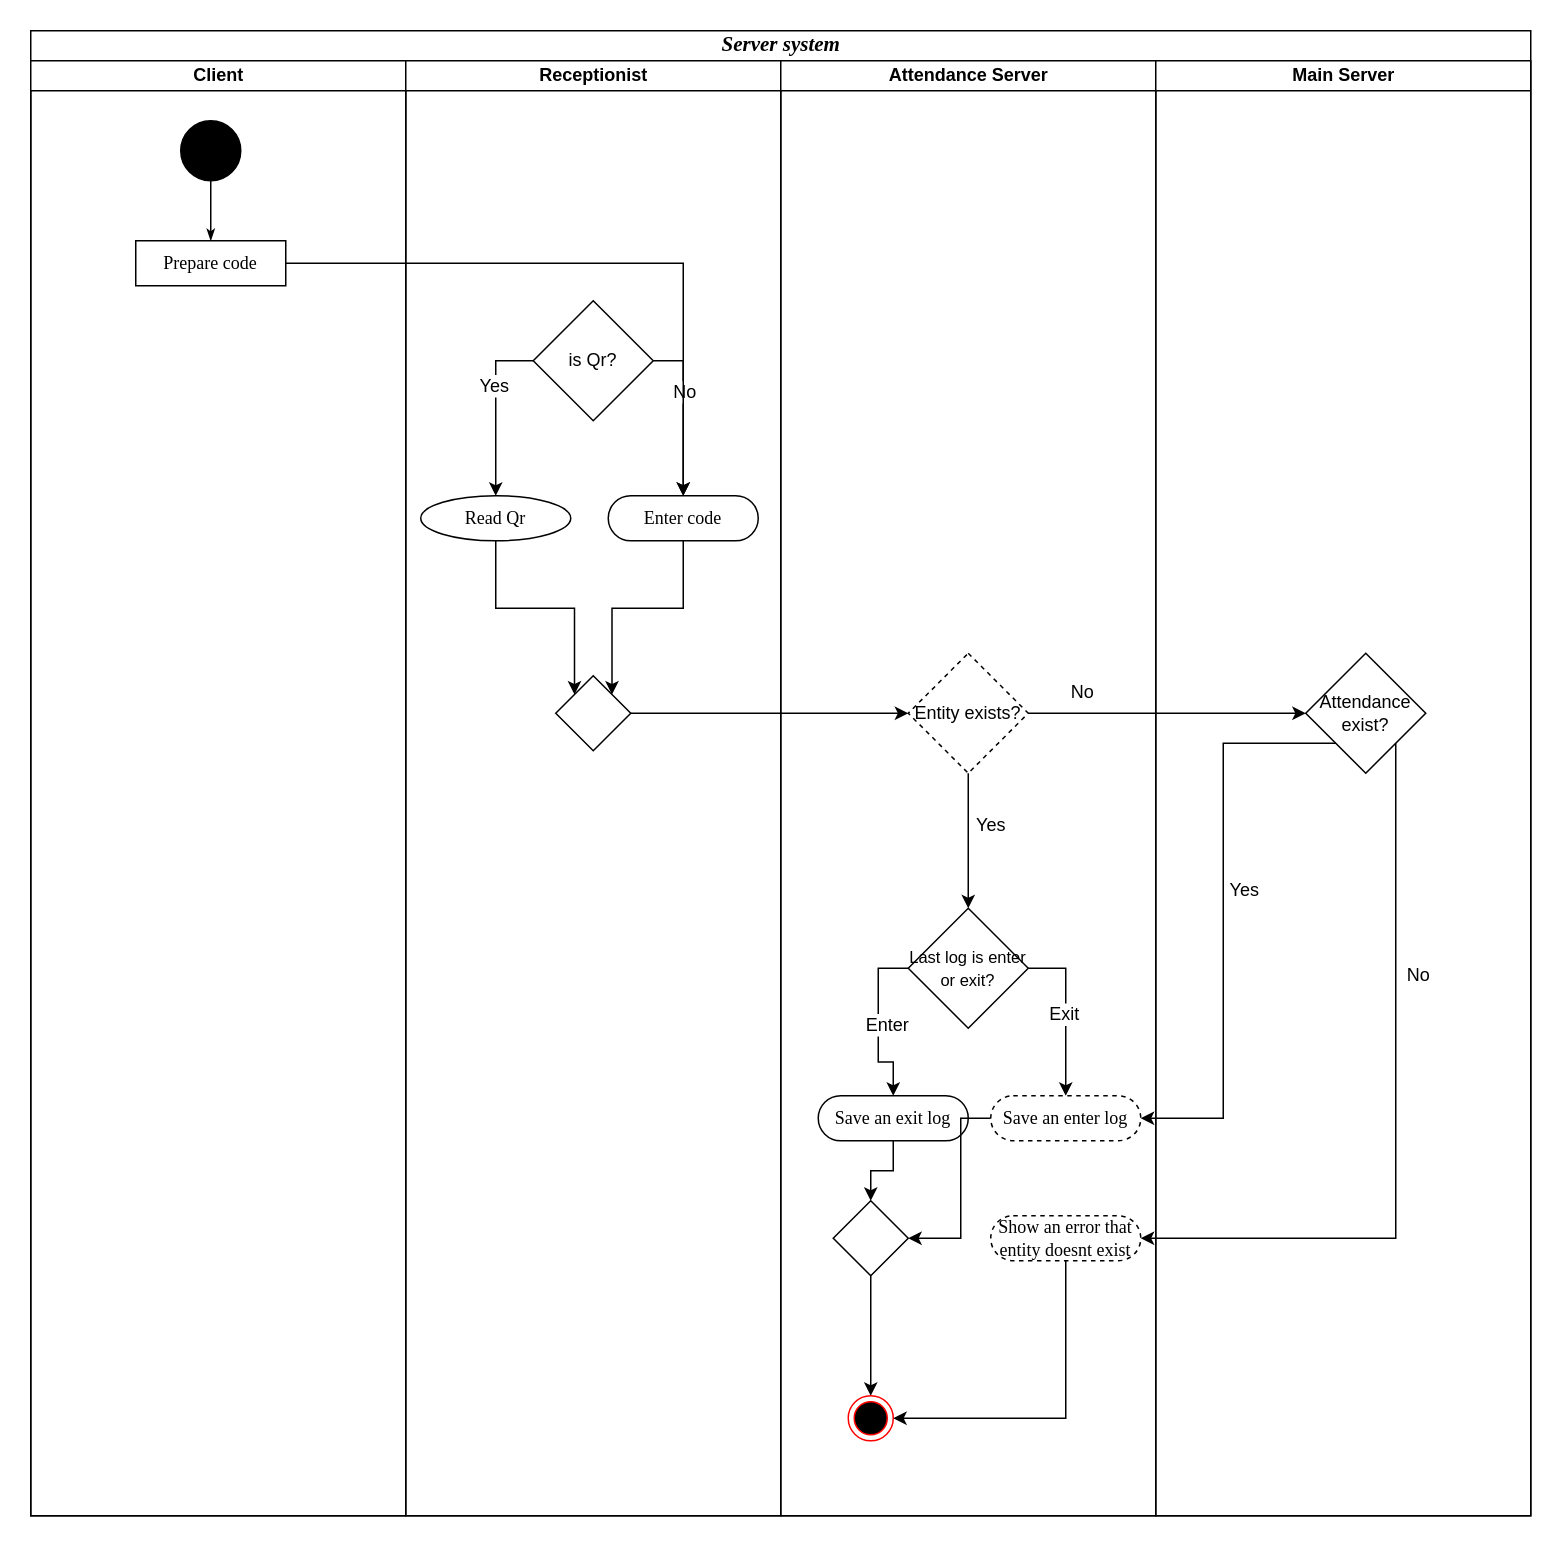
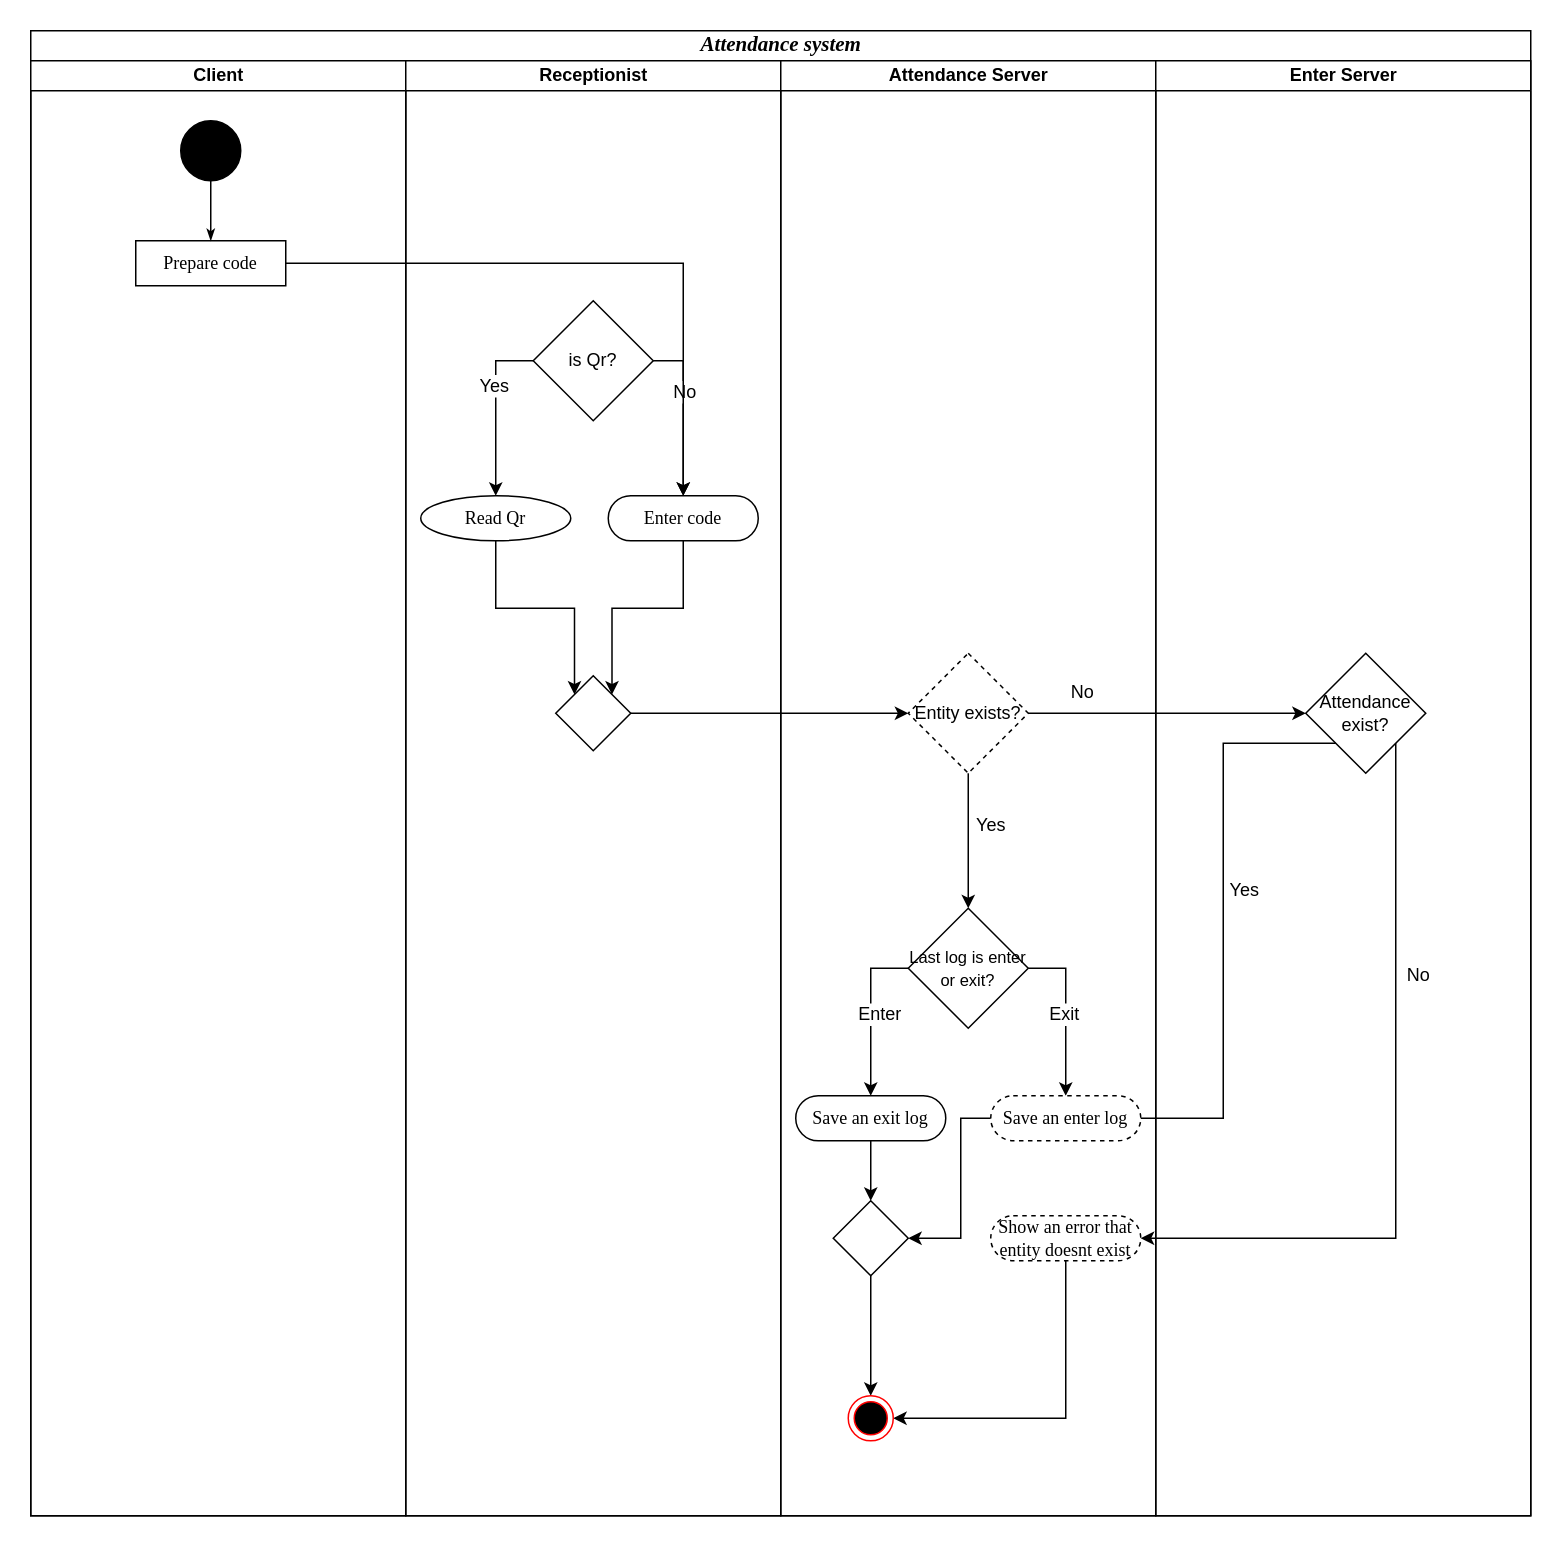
node "Server system": label "Server system" -> "Attendance system"
node "Main Server": label "Main Server" -> "Enter Server"
node "Save an exit log": moved (893, 1118) -> (871, 1118)
edge "Attendance exist?" -> "Save an enter log": arrowhead classic -> none
